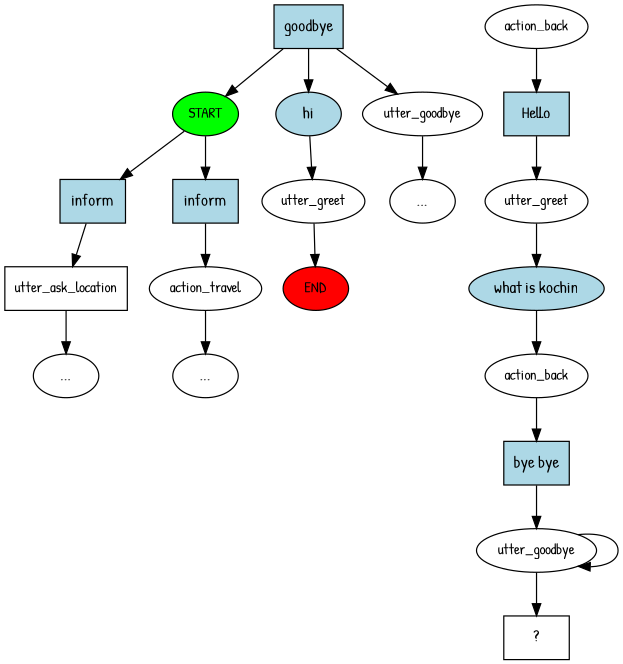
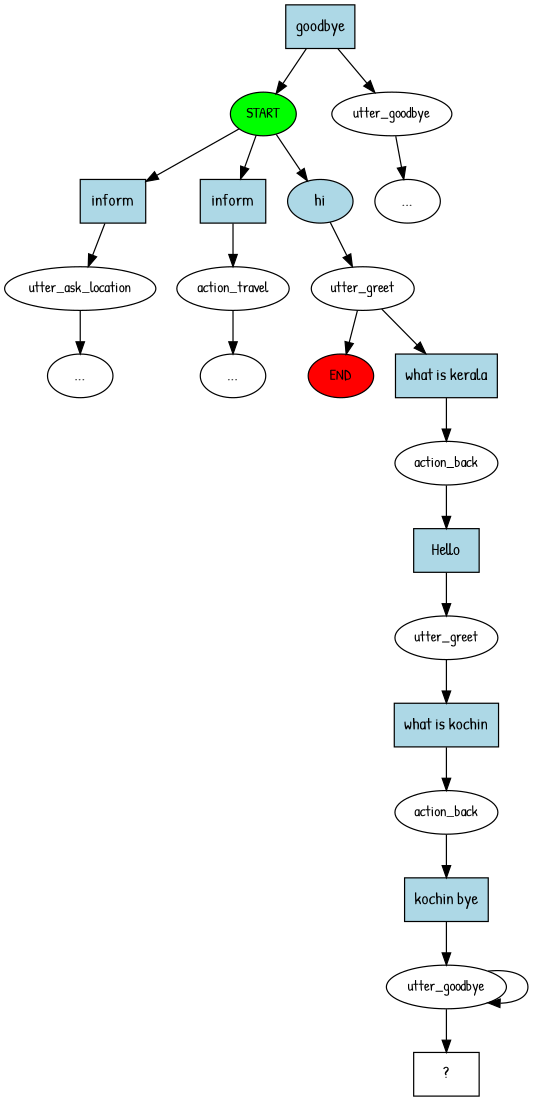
edge "goodbye" -> "hi": now "START" -> "hi"
node "utter_ask_location": shape box -> ellipse
node "what is kochin": shape ellipse -> box
node "what is kerala": added
node "bye bye": label "bye bye" -> "kochin bye"
